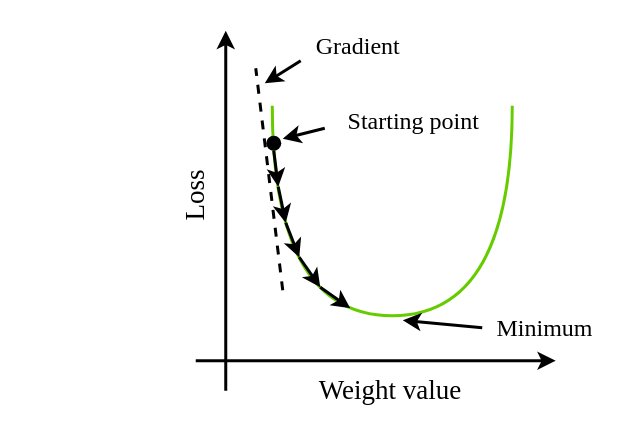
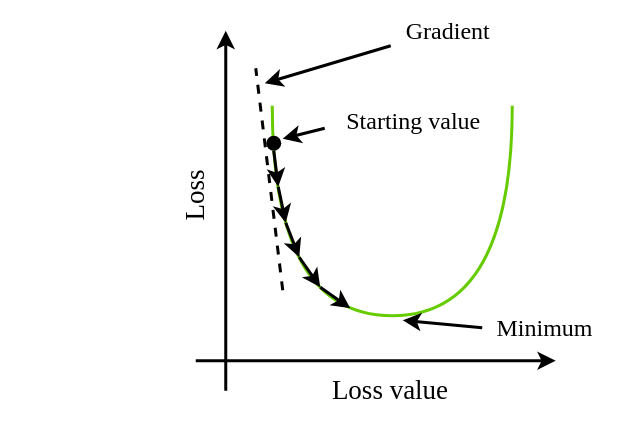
node "Gradient": moved (359, 46) -> (449, 31)
node "Starting point": label "Starting point" -> "Starting value"
node "Weight value": label "Weight value" -> "Loss value"
